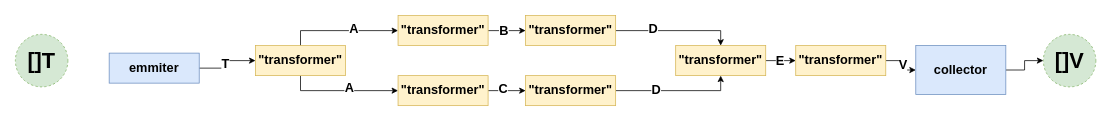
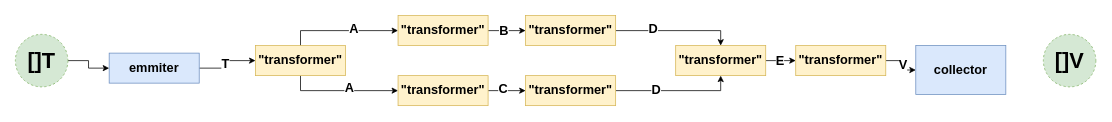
edge "[]T" -> "emmiter": added
edge "collector" -> "[]V": removed
